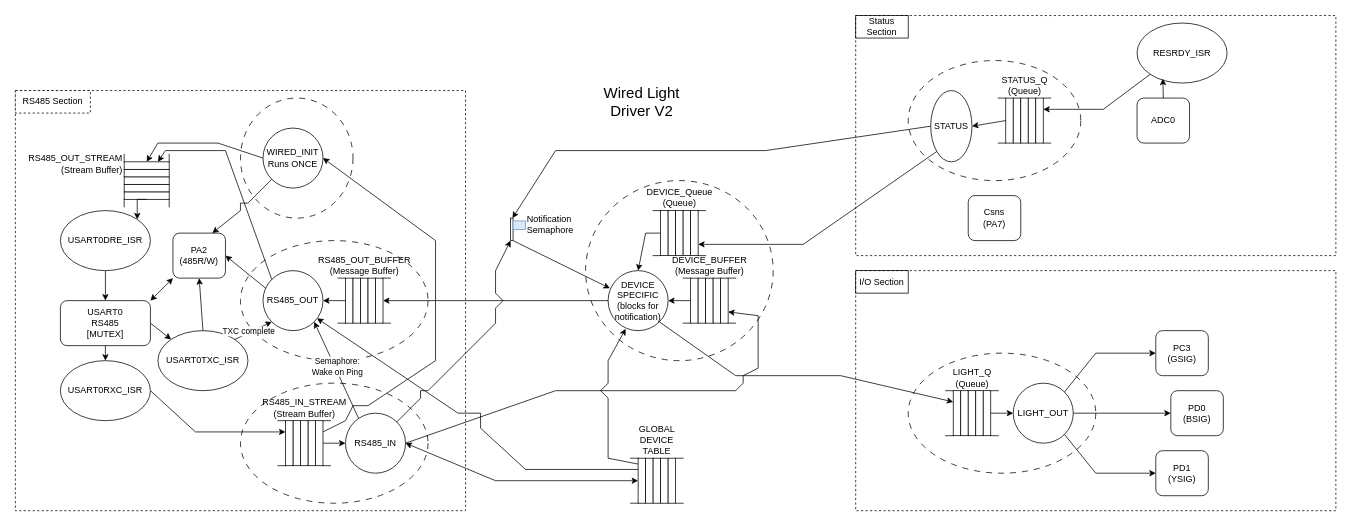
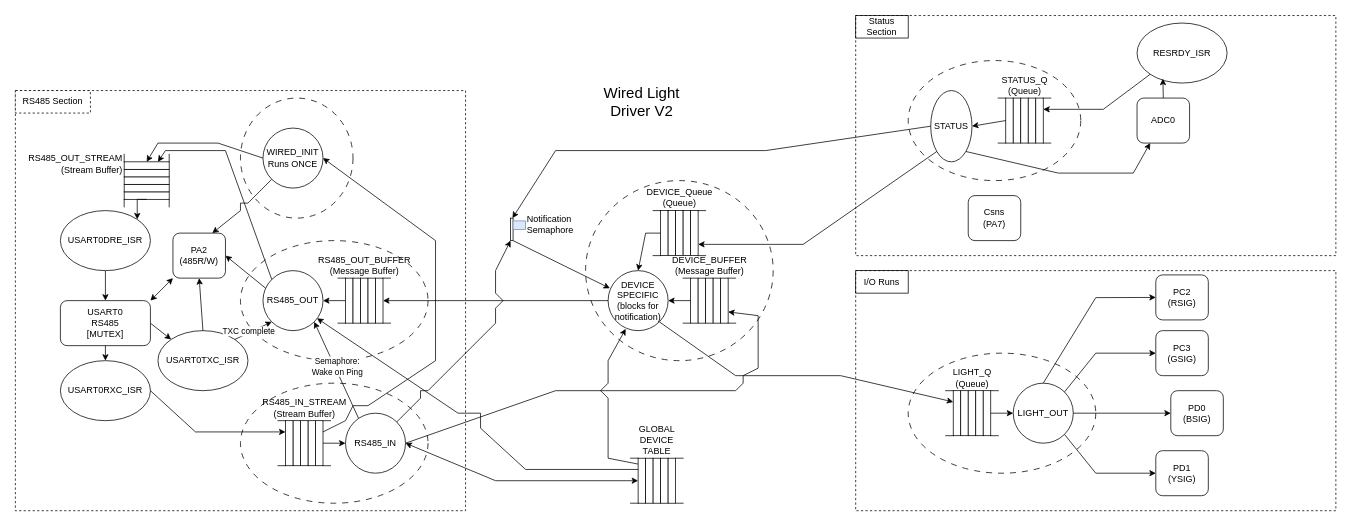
edge "STATUS" -> "ADC0": added
node "I/O Section": label "I/O Section" -> "I/O Runs"
node "PC2 (RSIG)": added
edge "LIGHT_OUT" -> "PC2 (RSIG)": added
